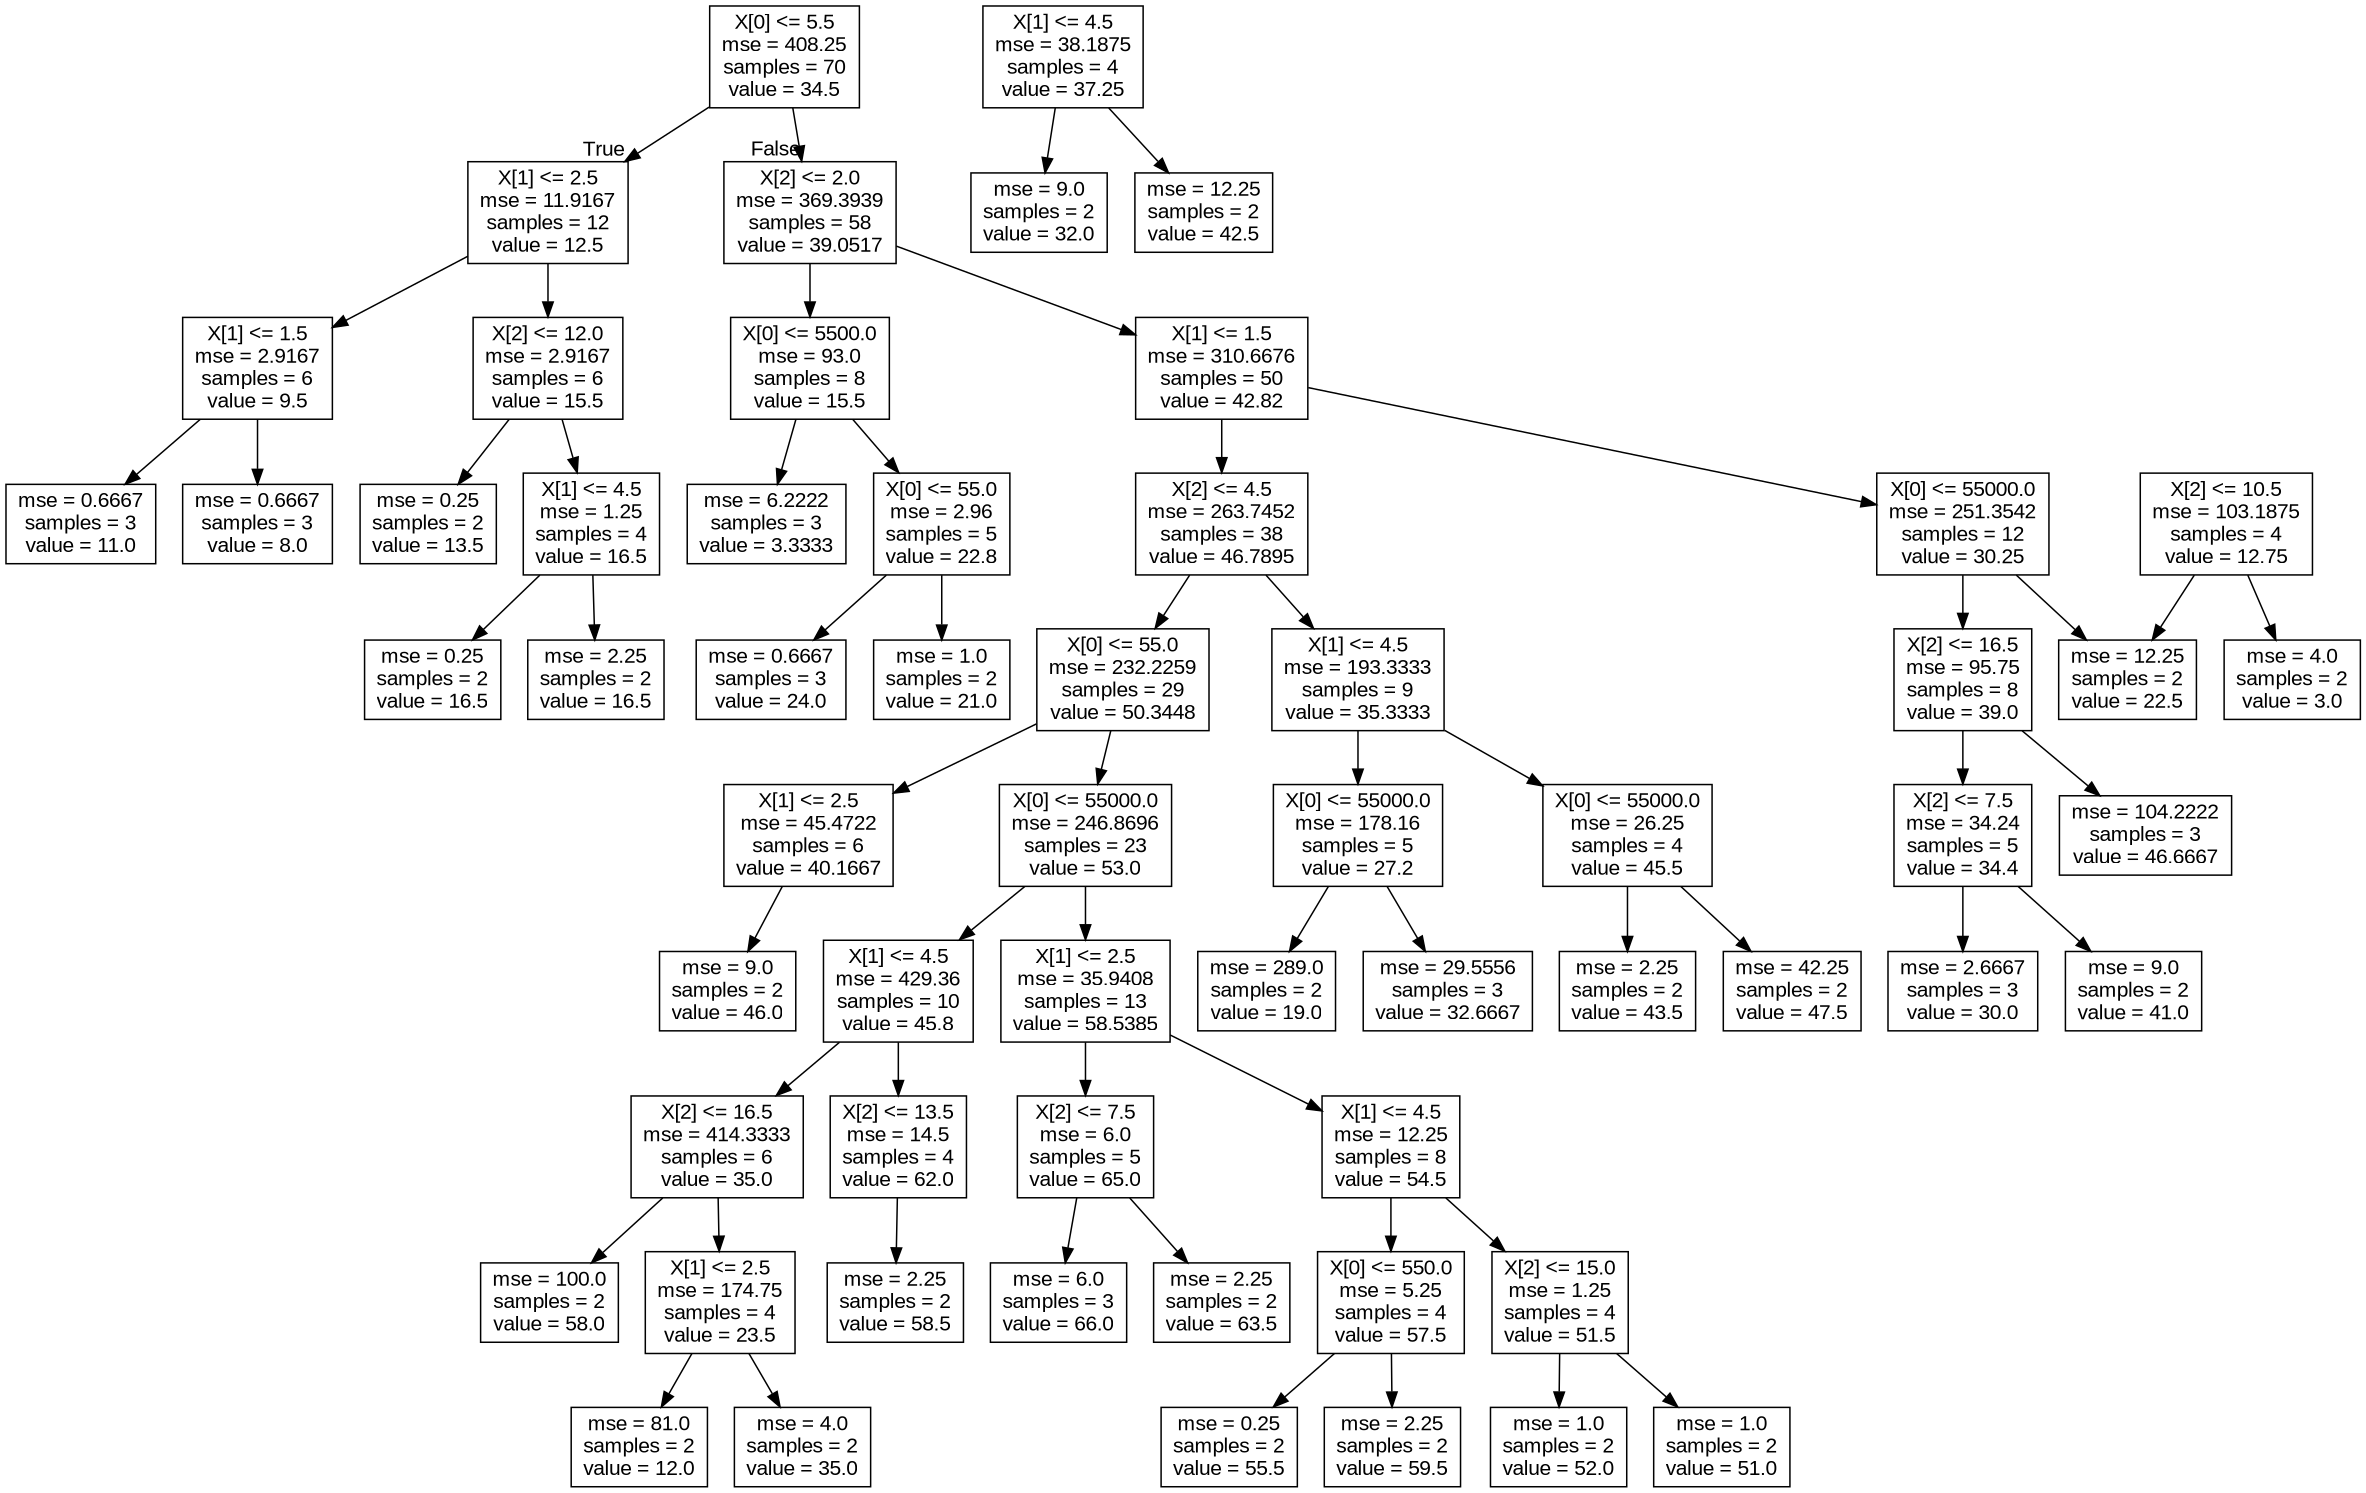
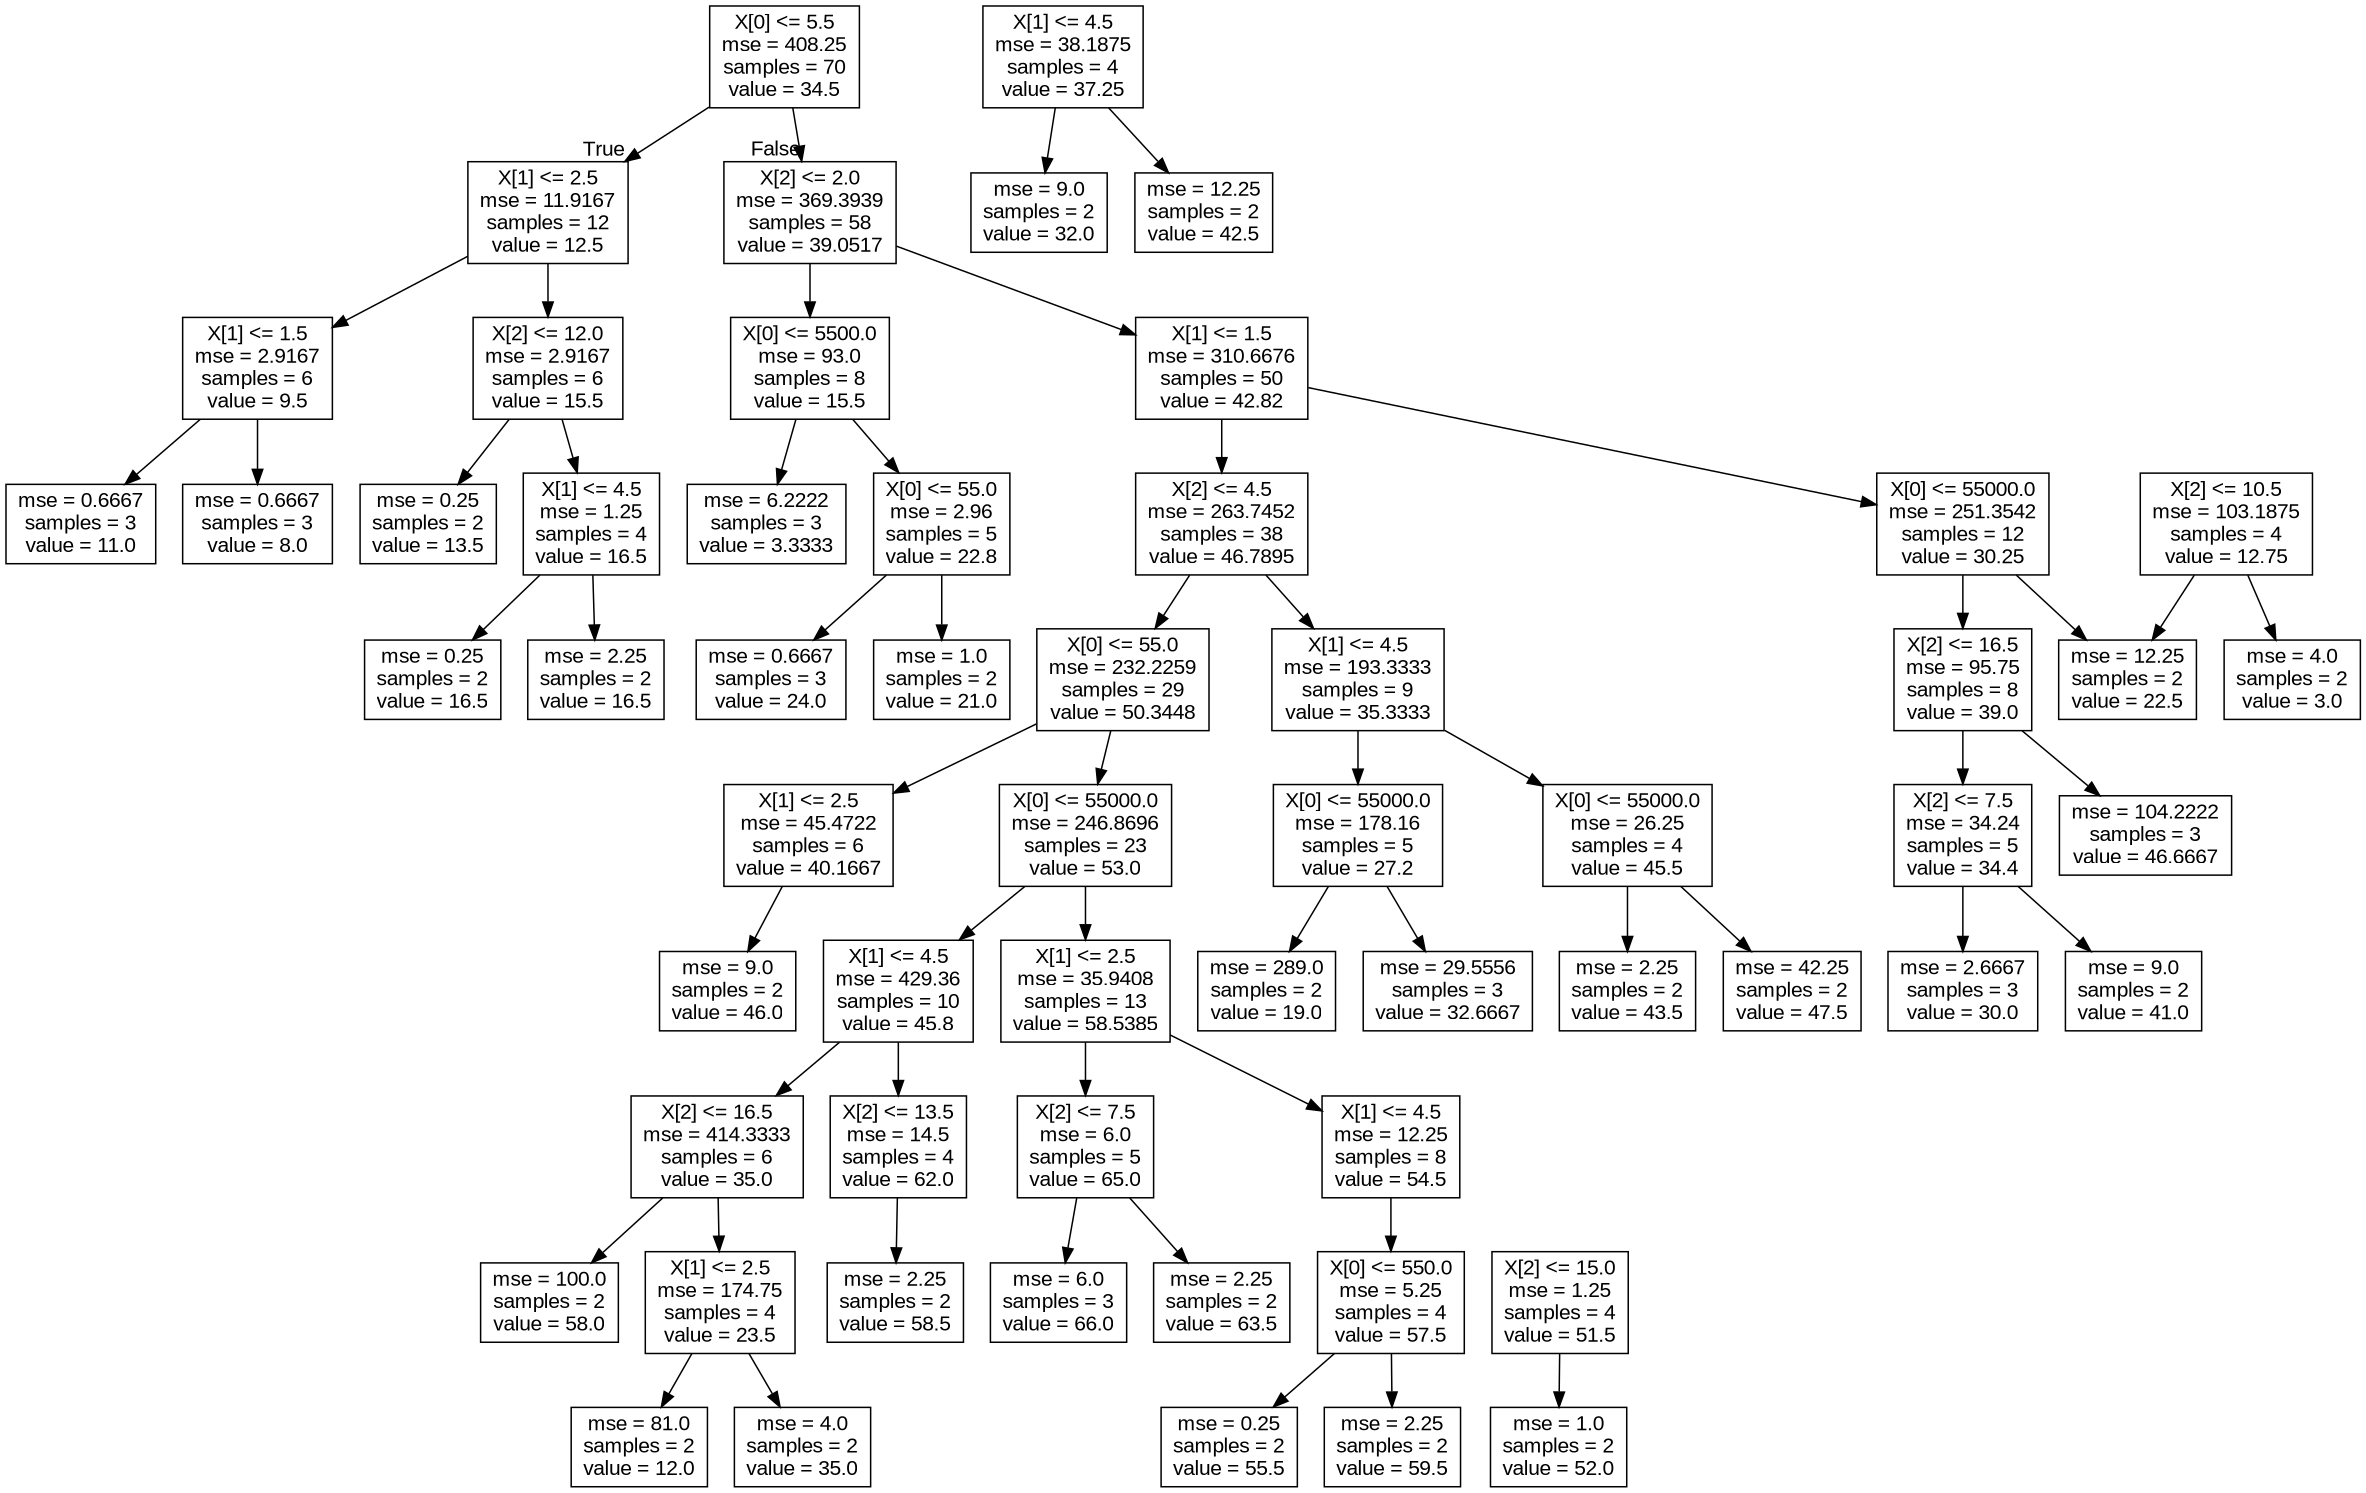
edge "X[1] <= 4.5 mse = 12.25 samples = 8 value = 54.5" -> "X[2] <= 15.0 mse = 1.25 samples = 4 value = 51.5": removed
node "mse = 1.0 samples = 2 value = 51.0": removed
